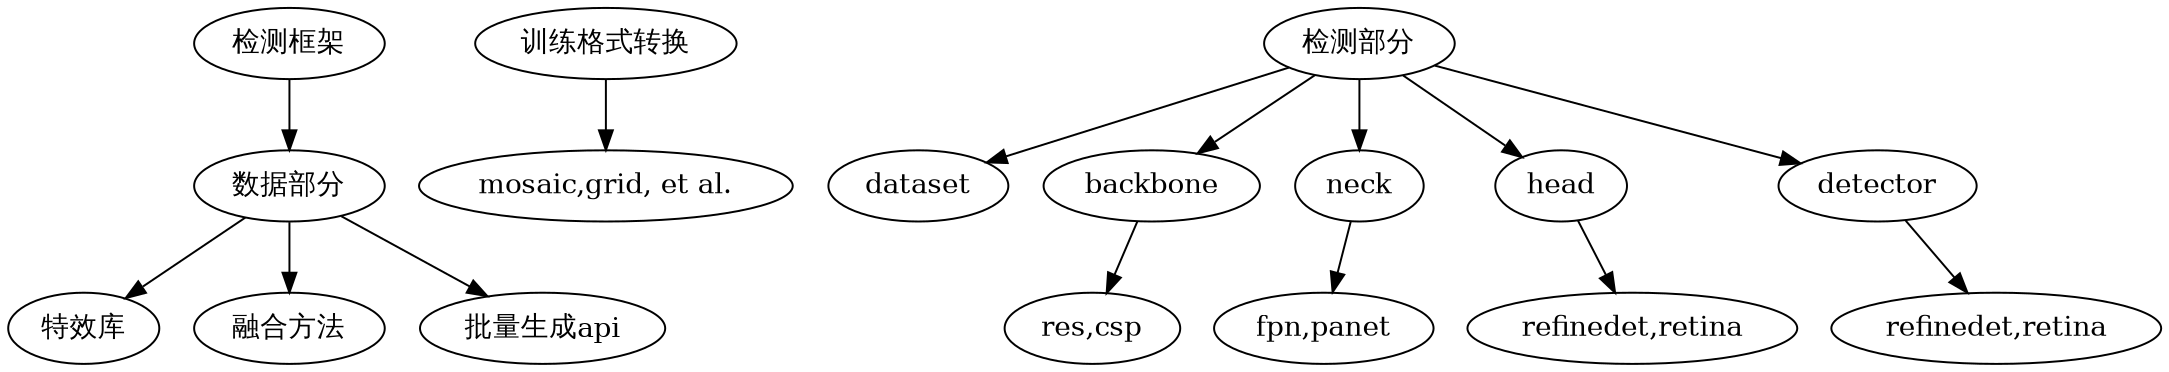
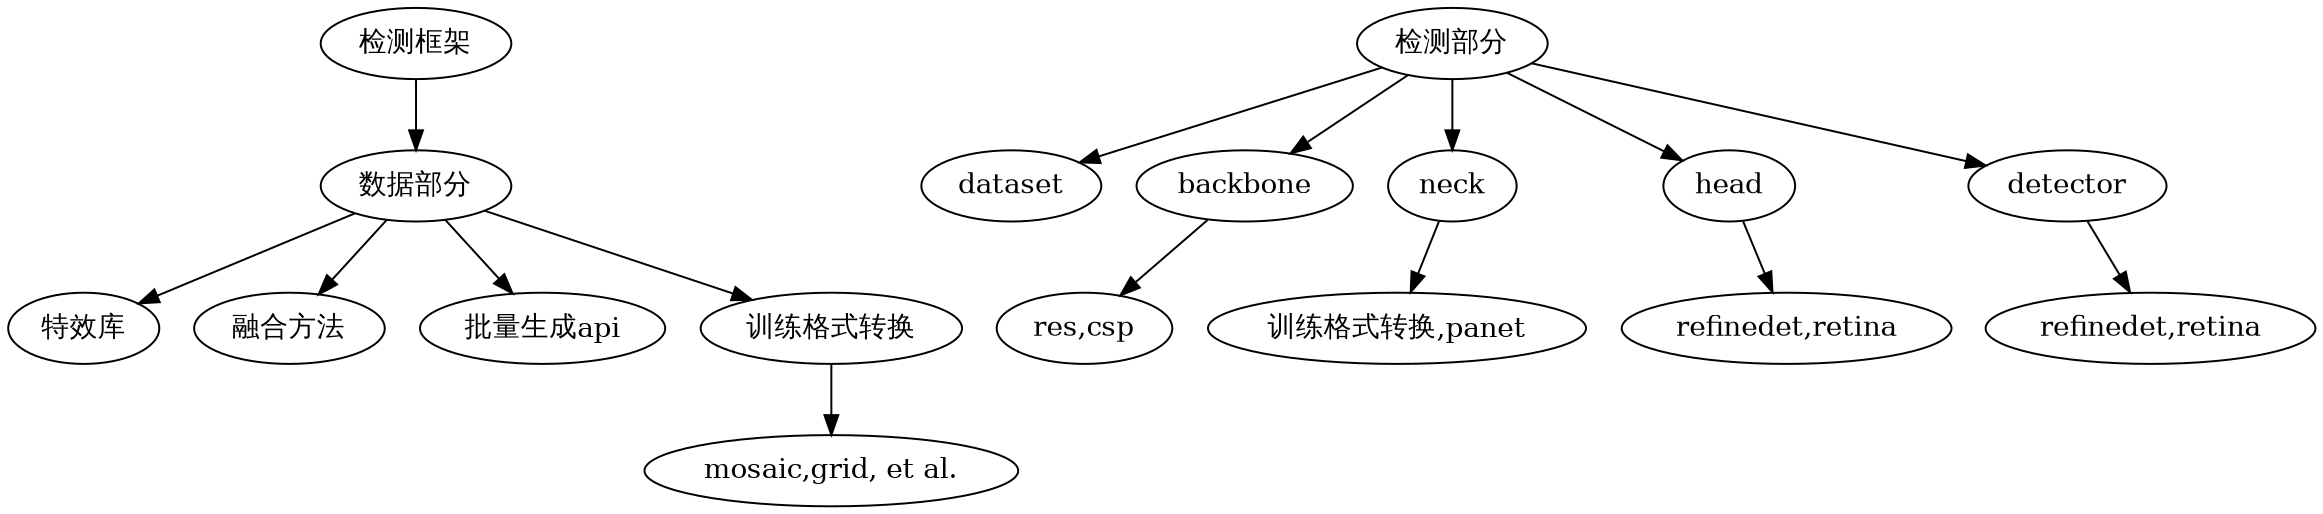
edge "数据部分" -> "训练格式转换": added
node "fpn,panet": label "fpn,panet" -> "训练格式转换,panet"
